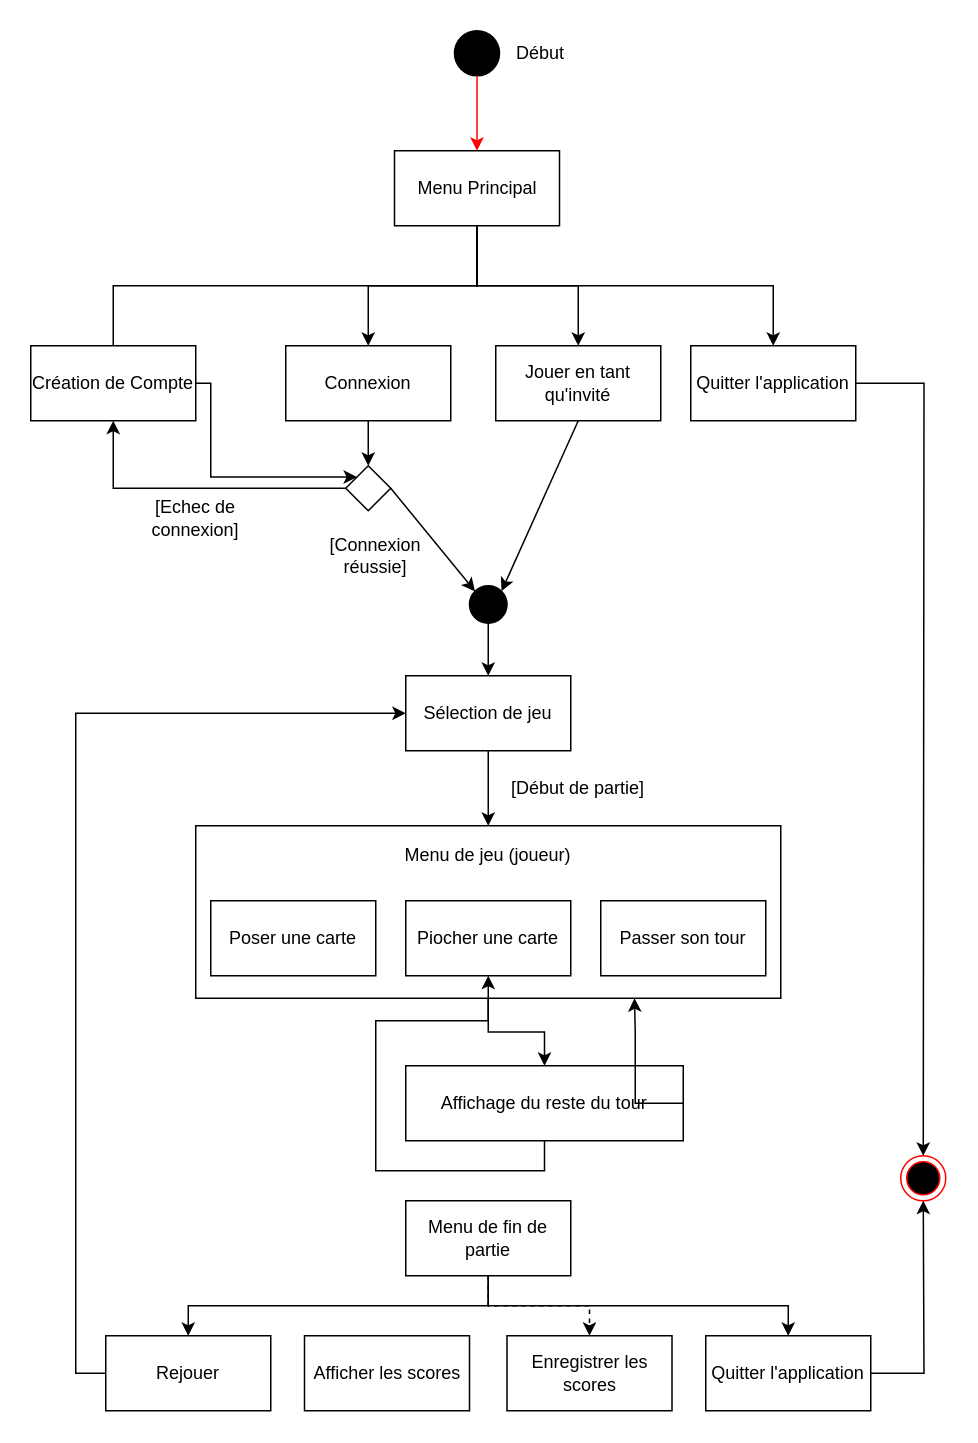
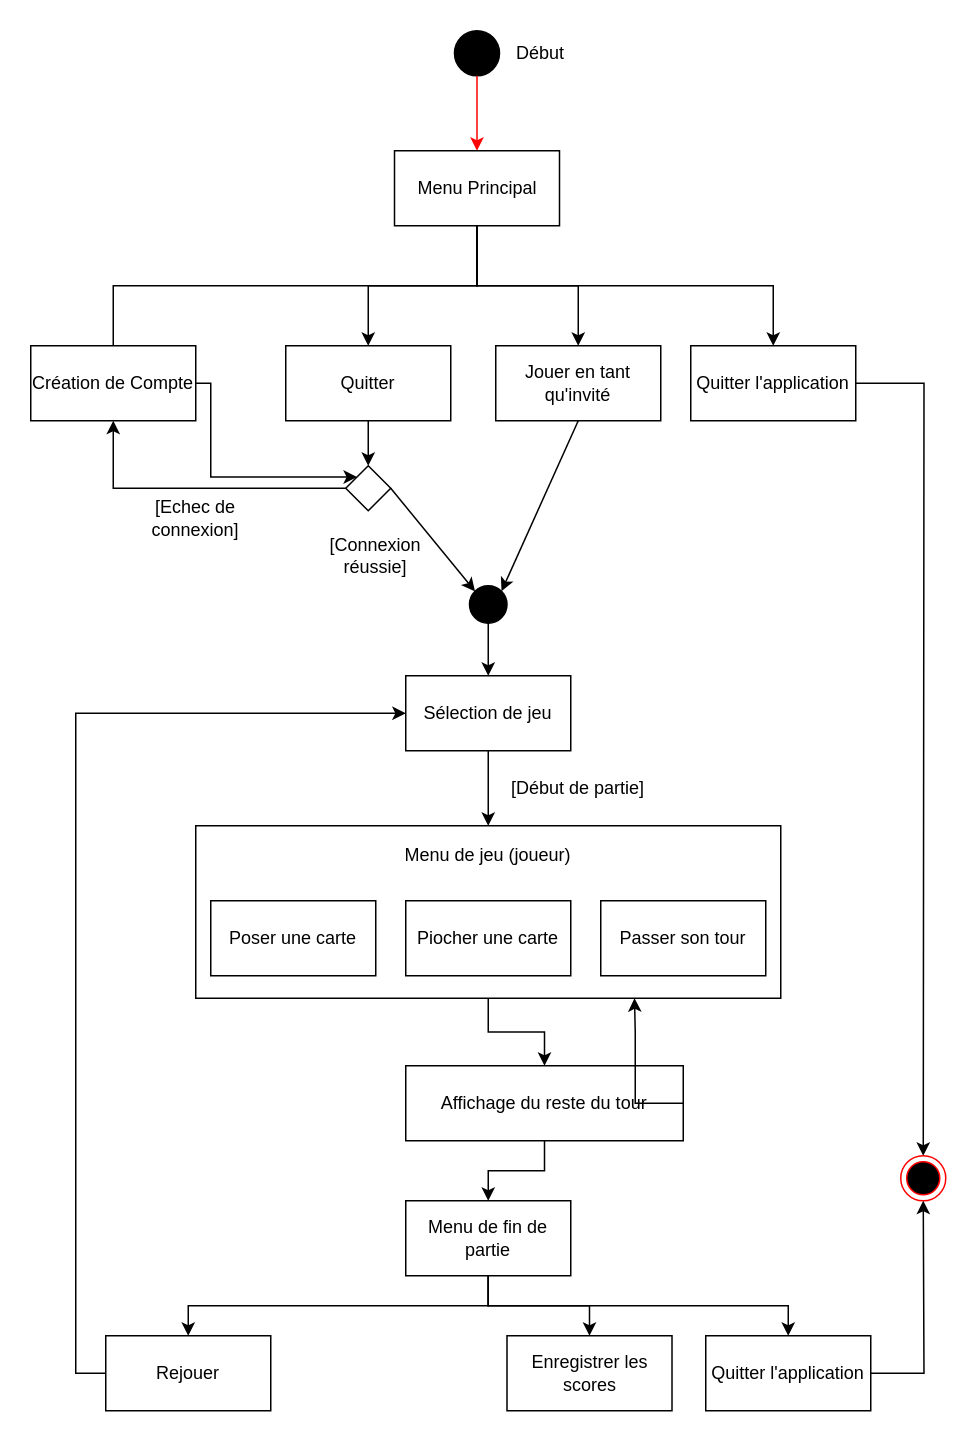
node "Connexion": label "Connexion" -> "Quitter"
edge "Affichage du reste du tour" -> "Piocher une carte": now "Affichage du reste du tour" -> "Menu de fin de partie"
edge "Menu de fin de partie" -> "Enregistrer les scores": style dashed -> solid
node "Afficher les scores": removed
